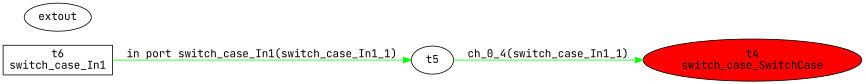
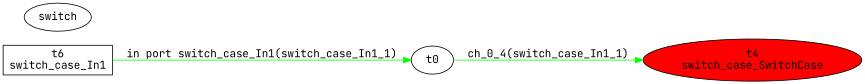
node "extout": label "extout" -> "switch"
node "t5": label "t5" -> "t0"
